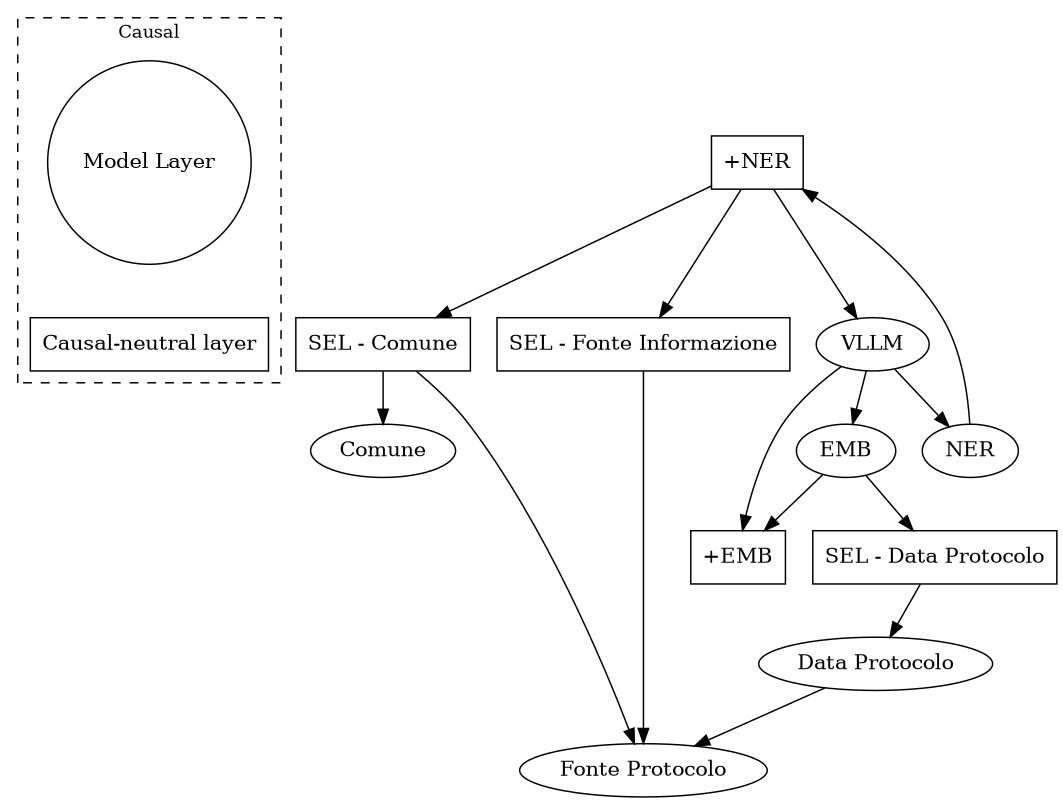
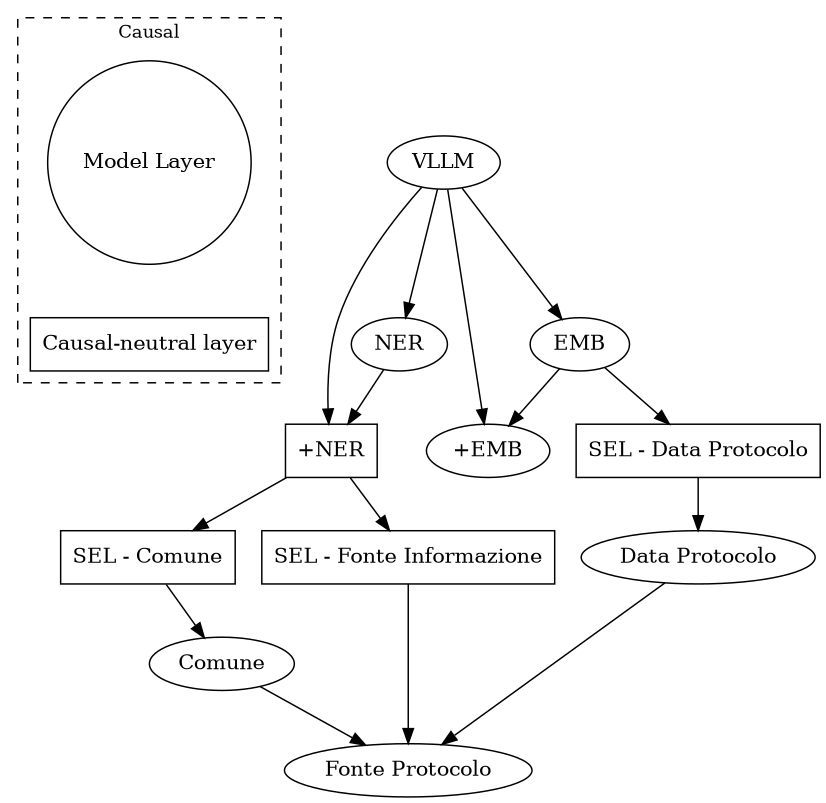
edge "+NER" -> "VLLM": reversed
edge "SEL - Comune" -> "Fonte Protocolo": now "Comune" -> "Fonte Protocolo"
node "+EMB": shape box -> ellipse
